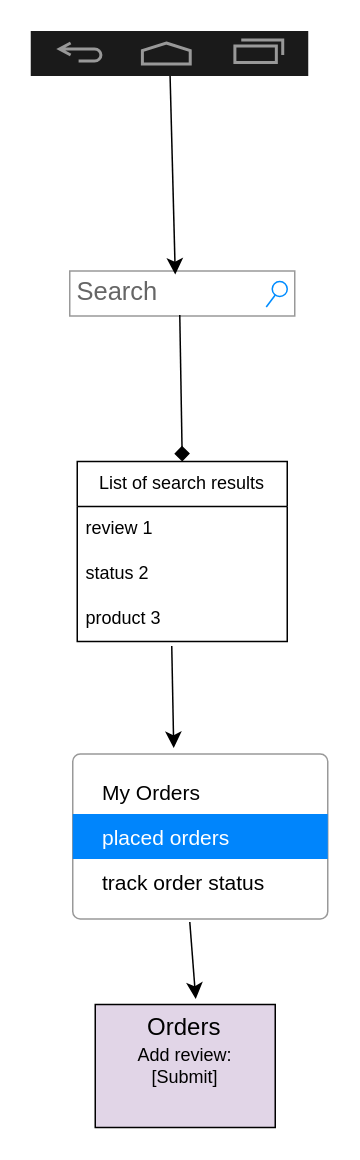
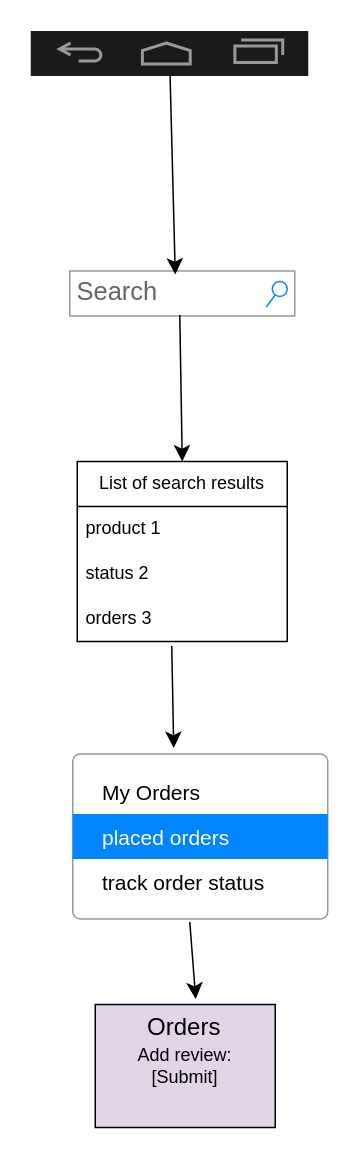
edge "Search" -> "List of search results": arrowhead diamond -> classic
node "review 1": label "review 1" -> "product 1"
node "product 3": label "product 3" -> "orders 3"
